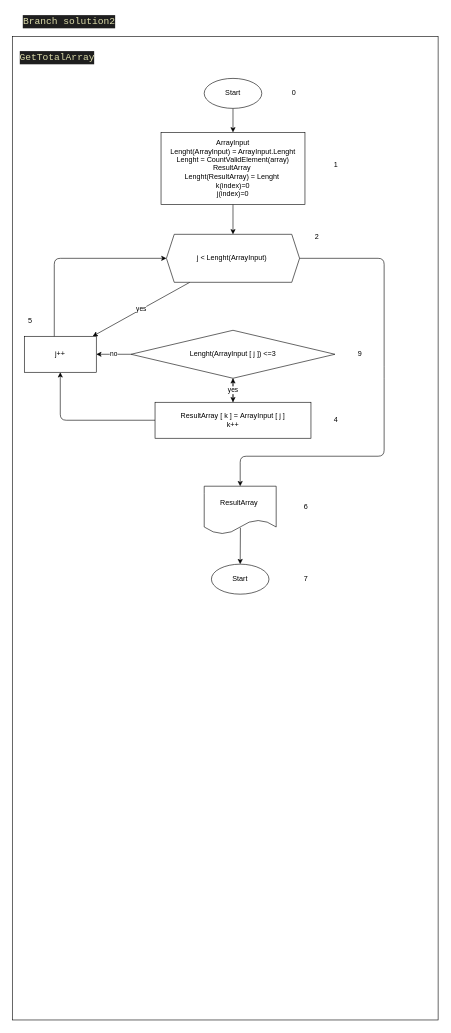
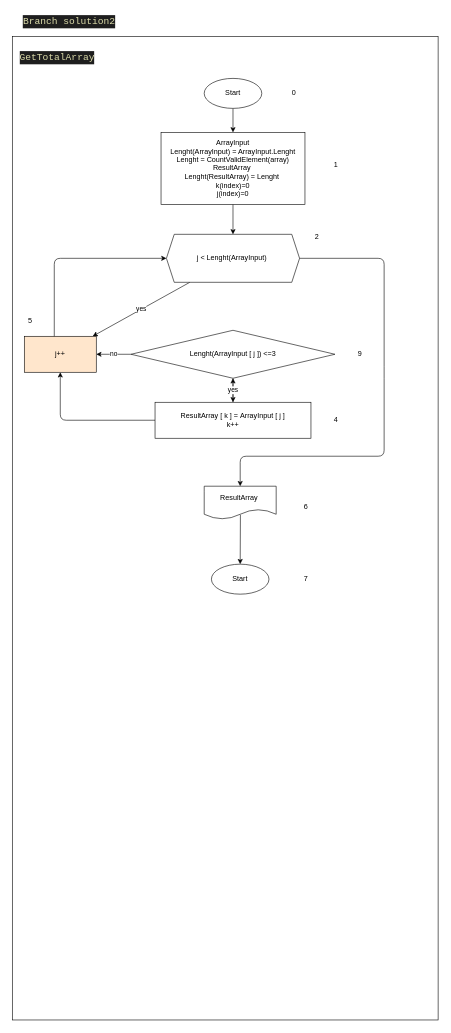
node "j++": fillcolor #ffffff -> #ffe6cc
node "ResultArray": size 72x48 -> 72x33
